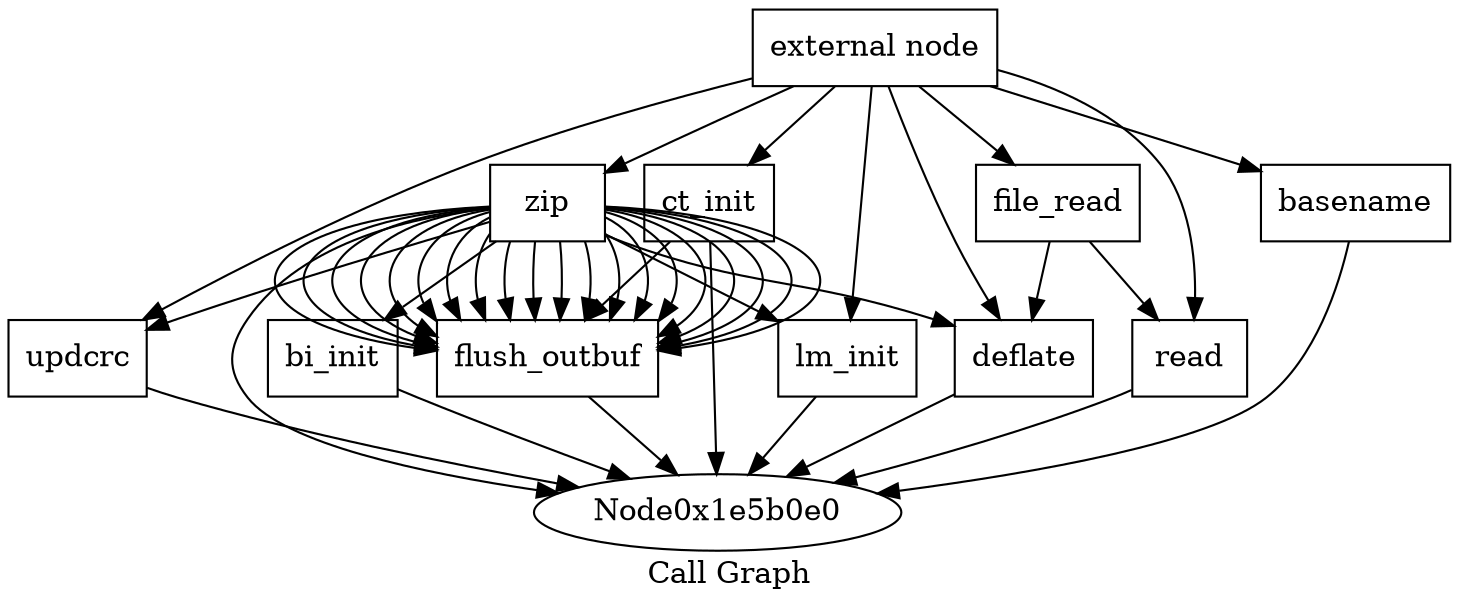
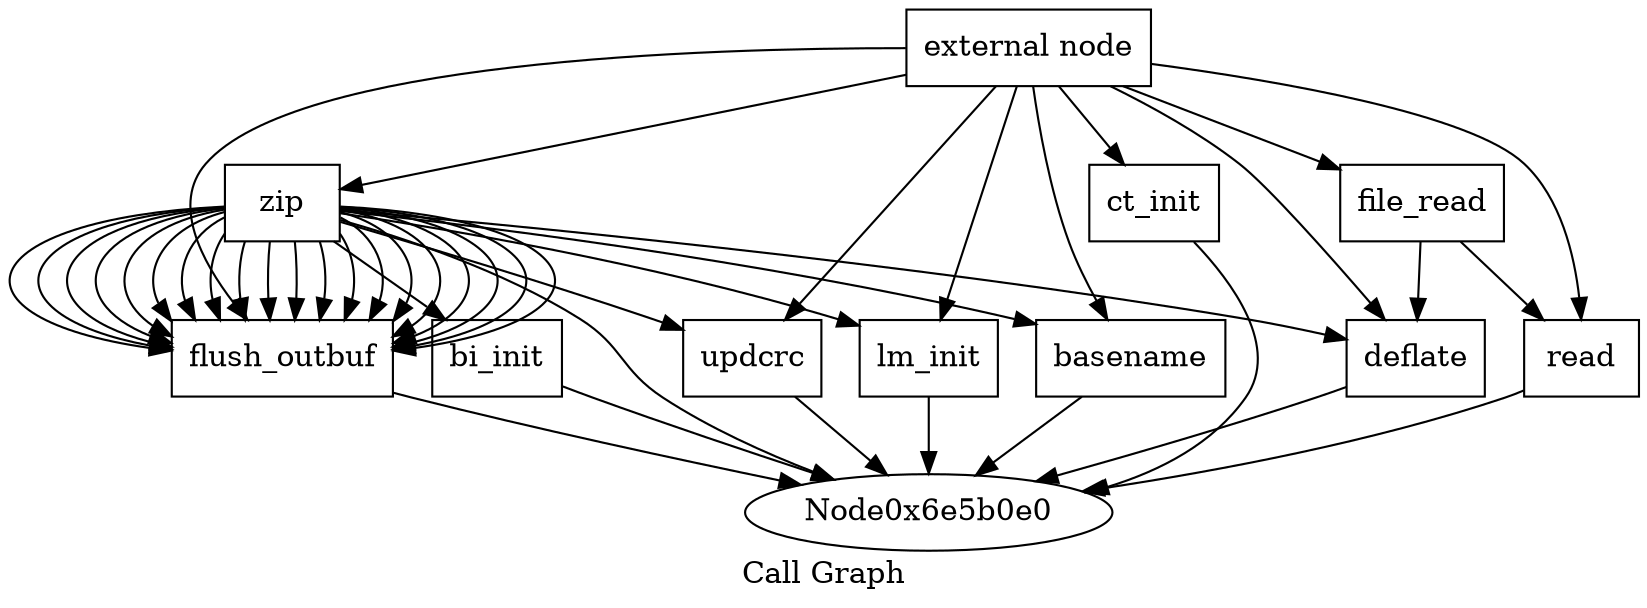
edge "zip" -> "basename": added
edge "ct_init" -> "flush_outbuf": now "external node" -> "flush_outbuf"
node "Node0x1e5b0e0": label "Node0x1e5b0e0" -> "Node0x6e5b0e0"
